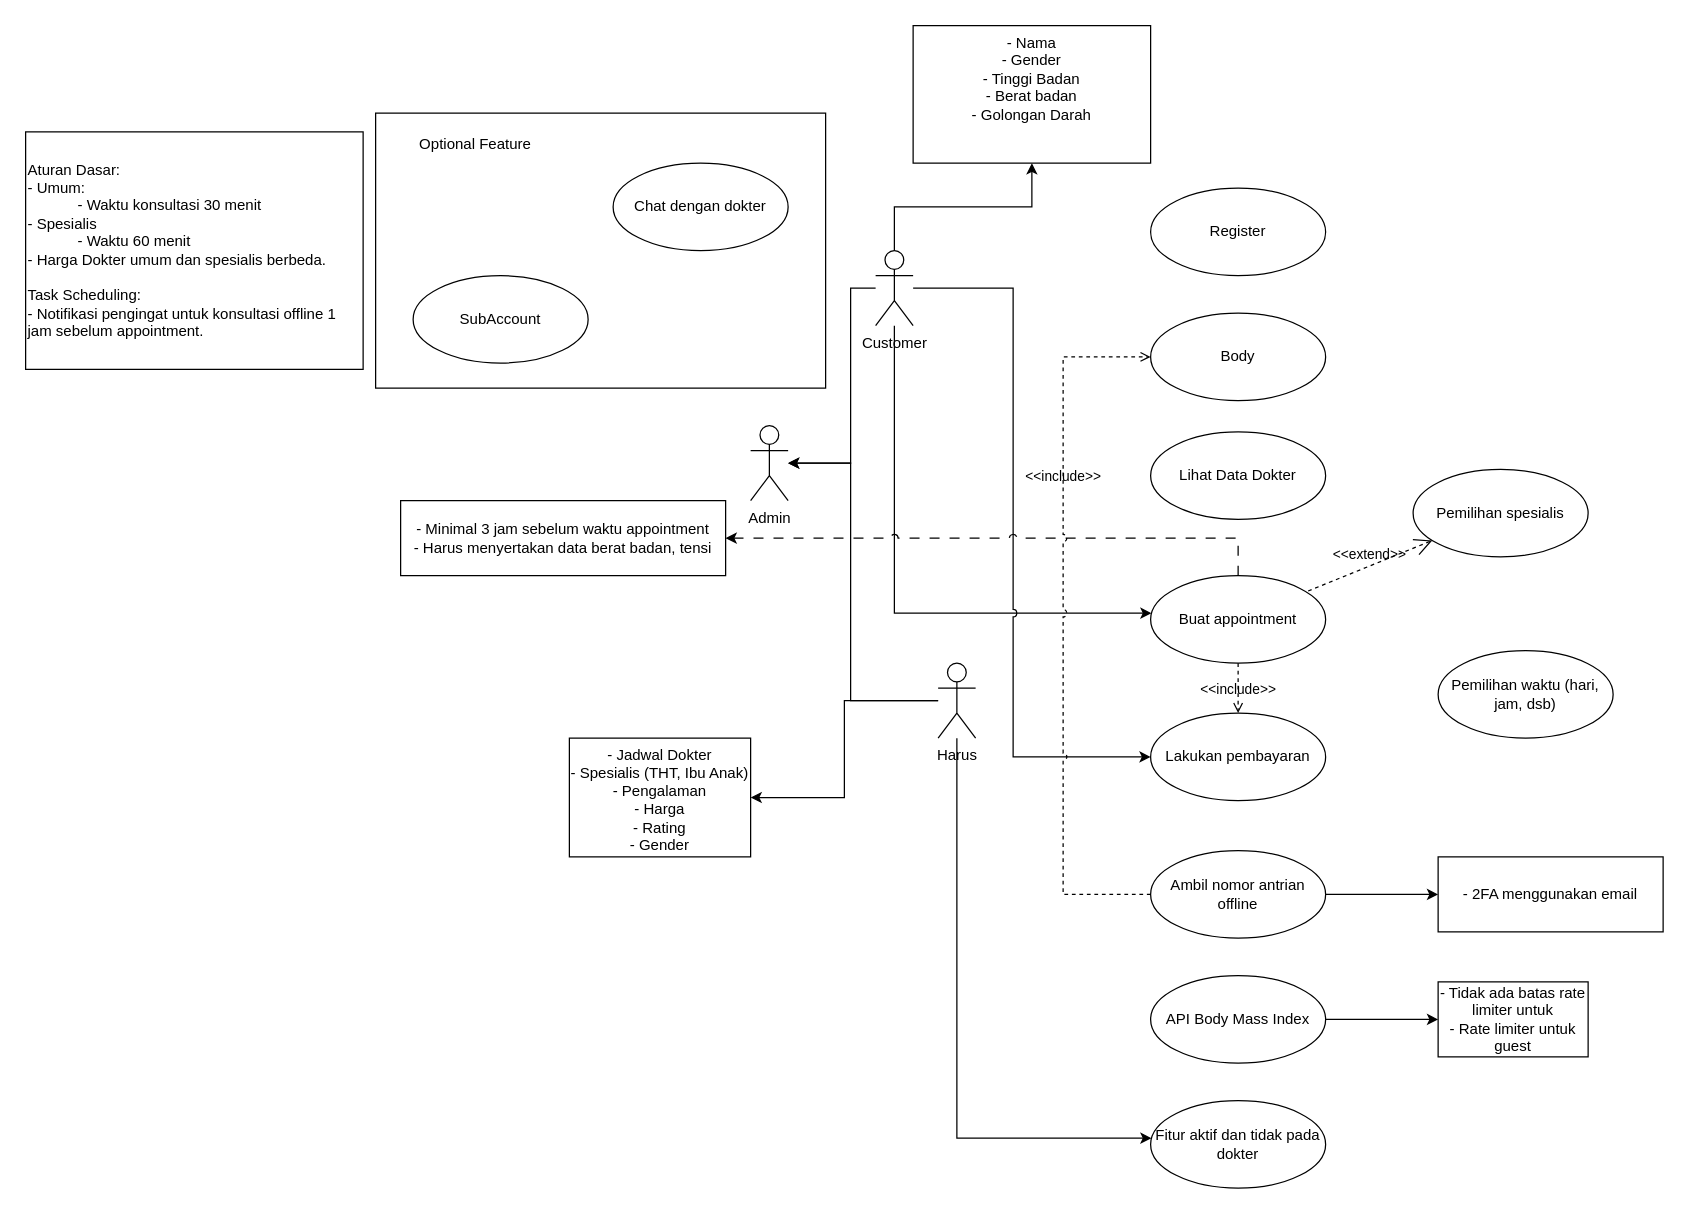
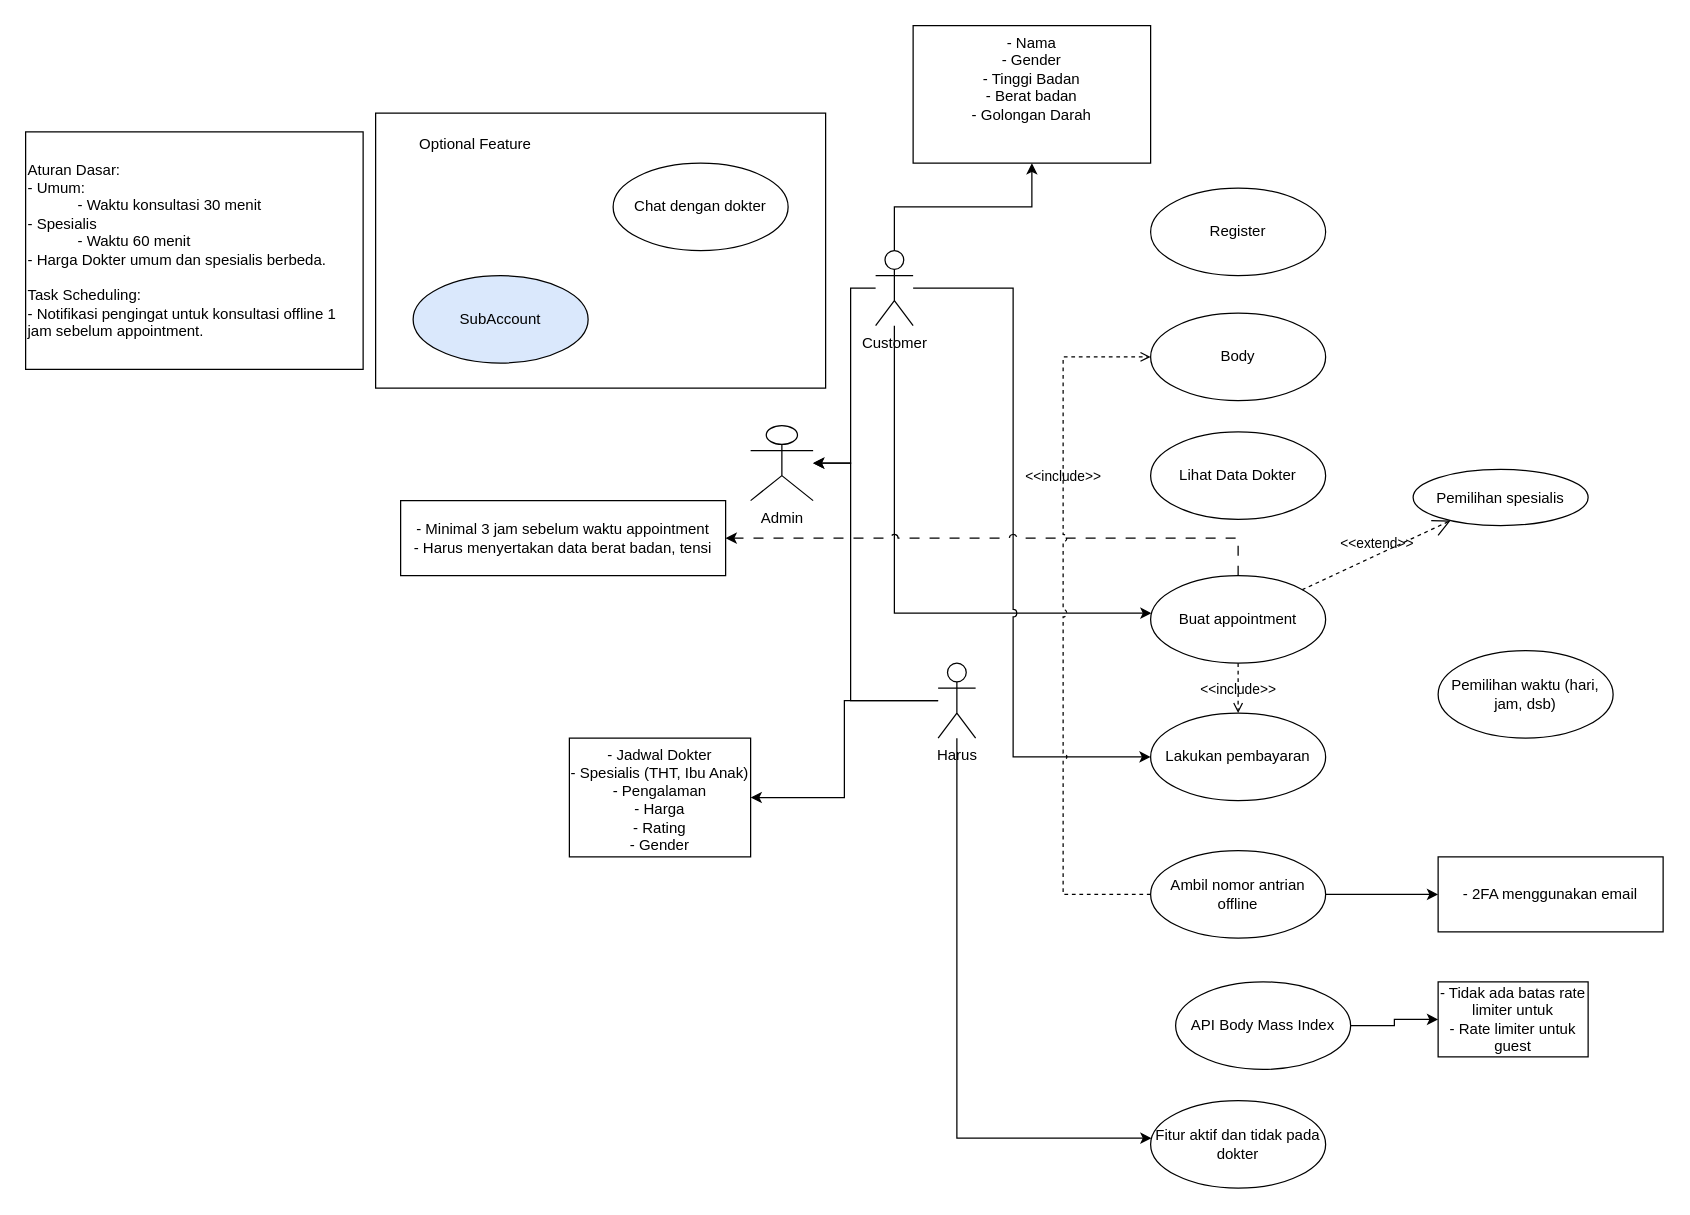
node "SubAccount": fillcolor #ffffff -> #dae8fc
node "Admin": size 38x75 -> 63x75
node "Pemilihan spesialis": size 175x88 -> 175x56
node "API Body Mass Index": moved (1238, 1019) -> (1263, 1026)
